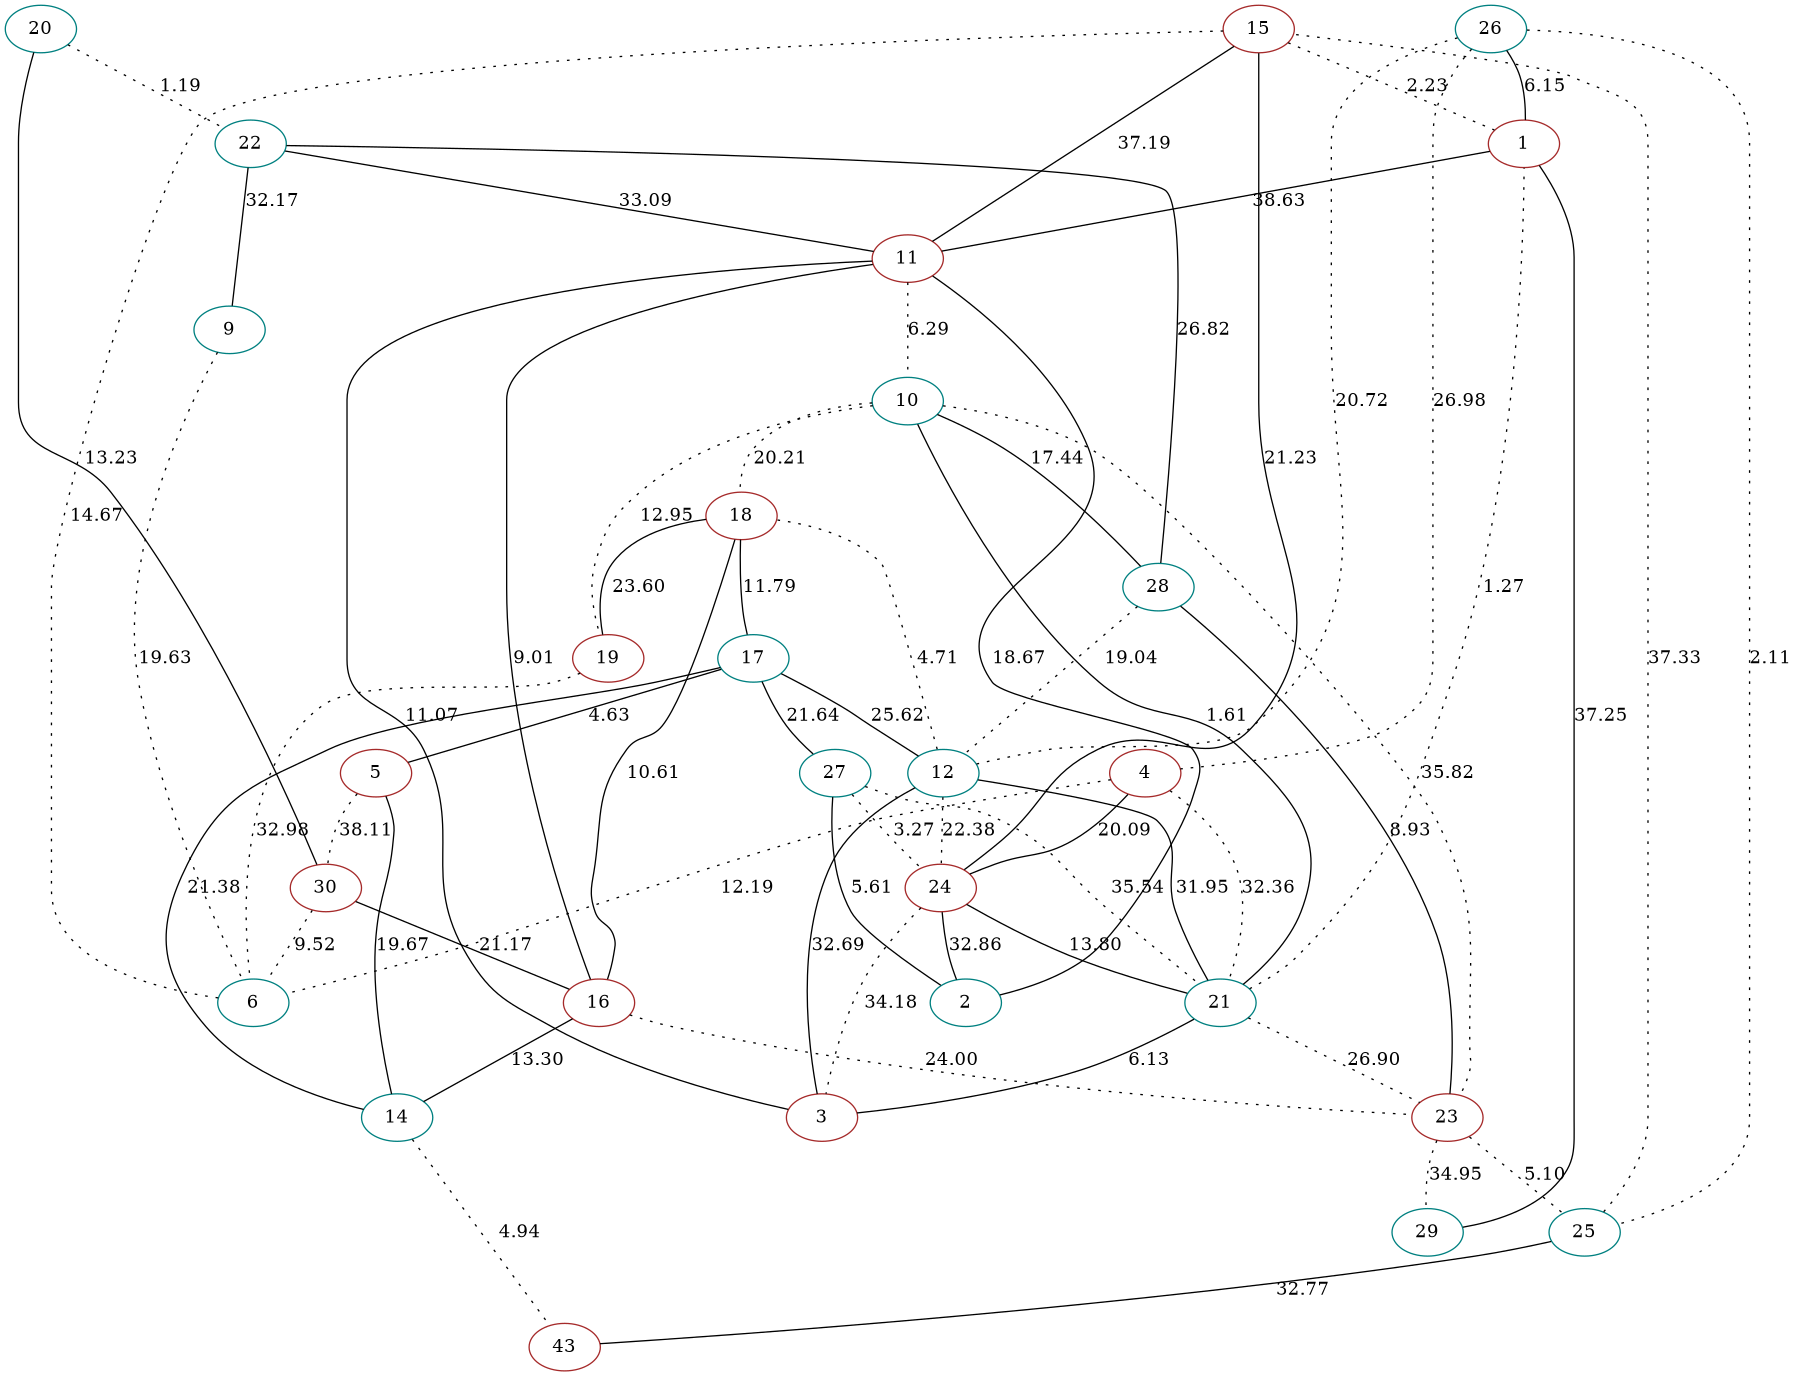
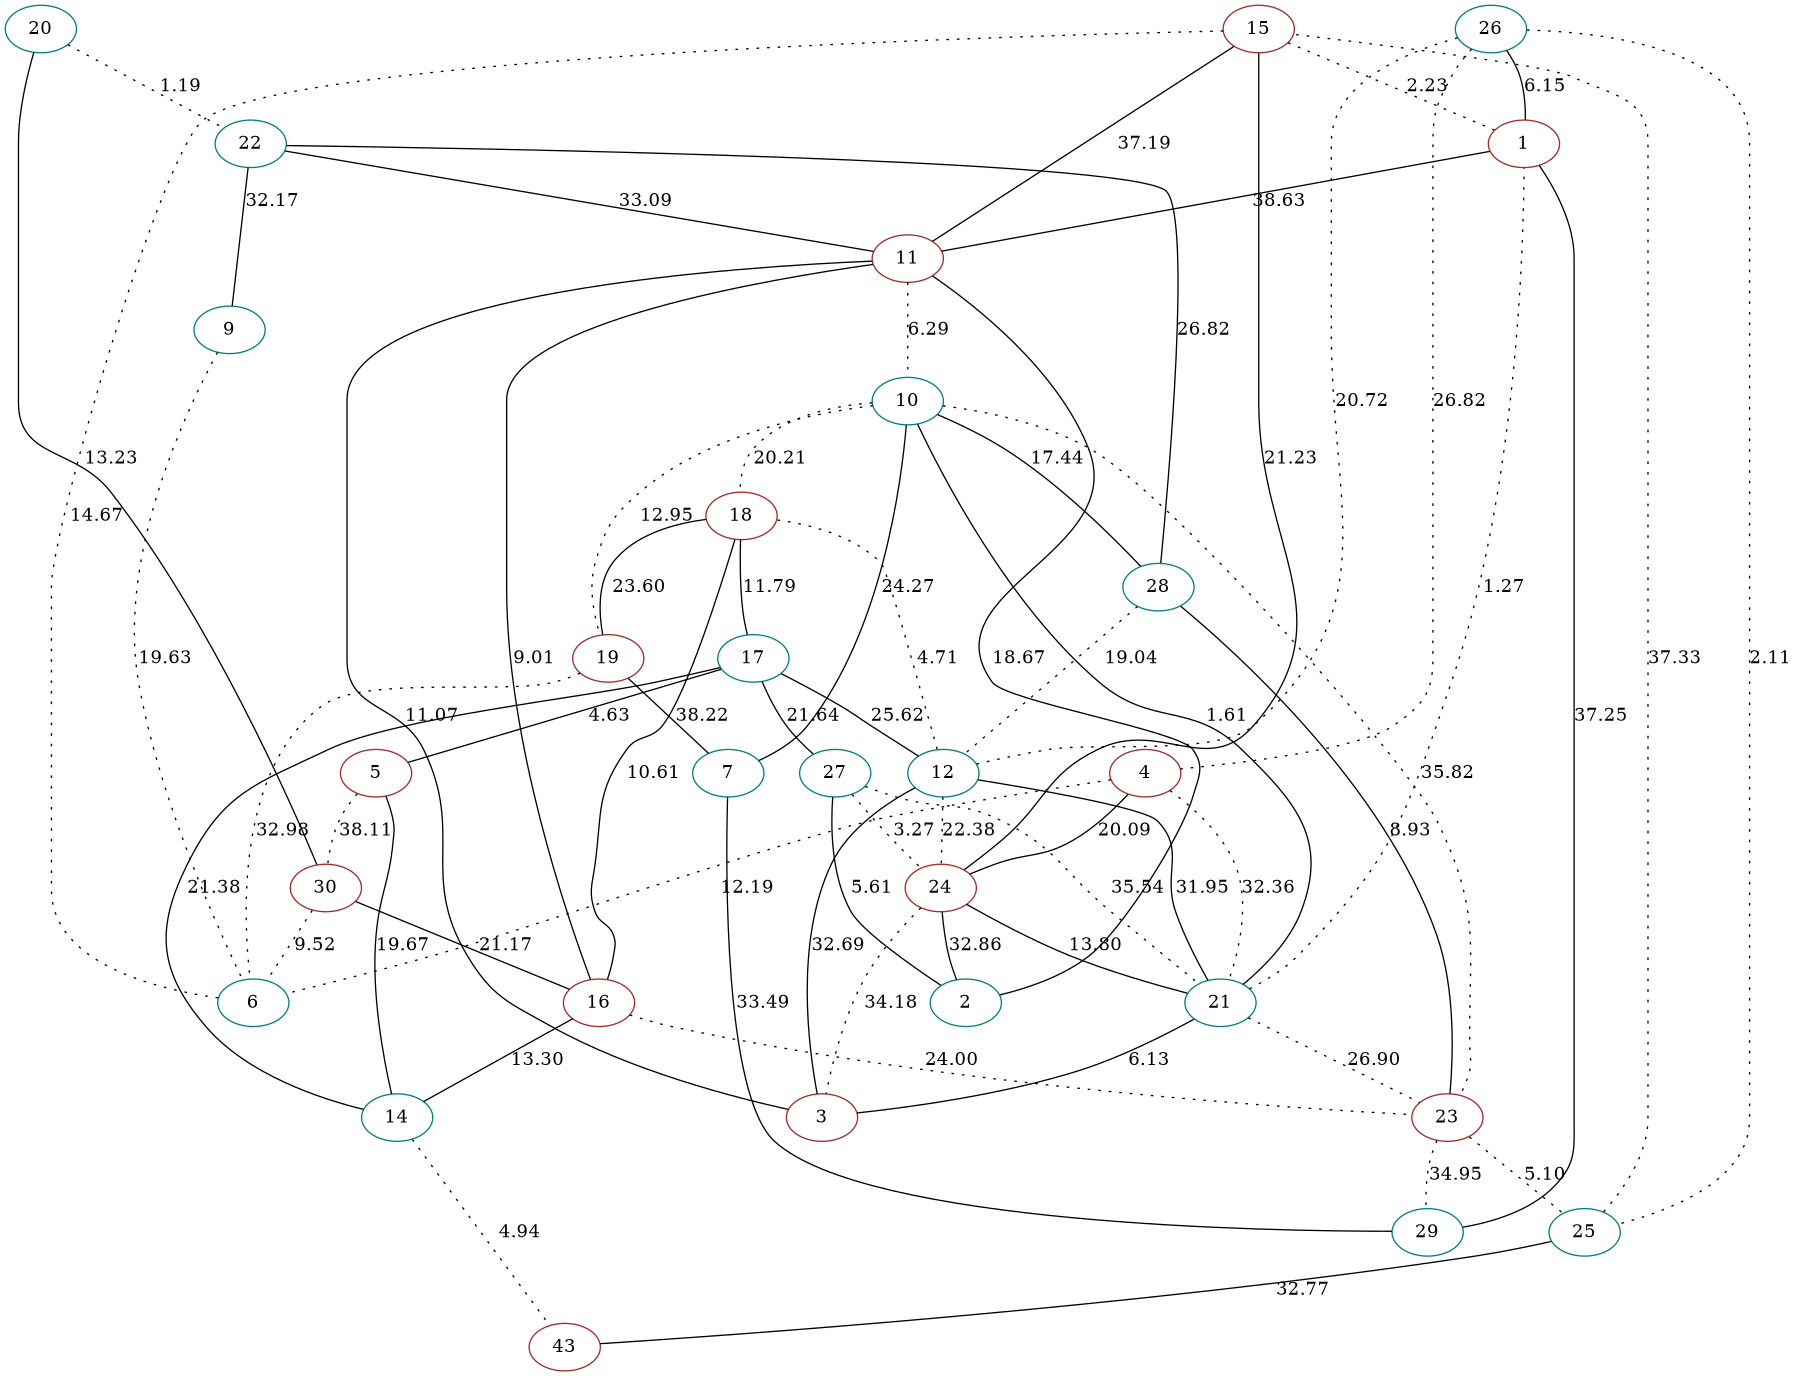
edge "26" -- "4": label "26.98" -> "26.82"
node "7": added
